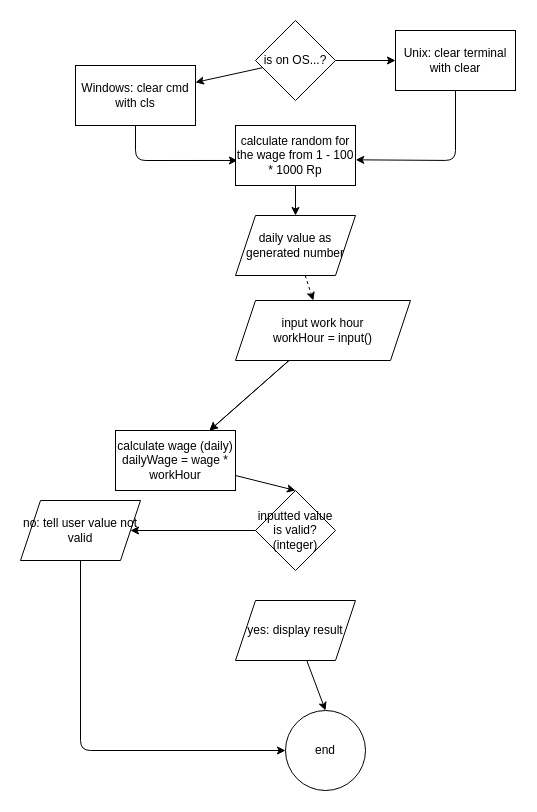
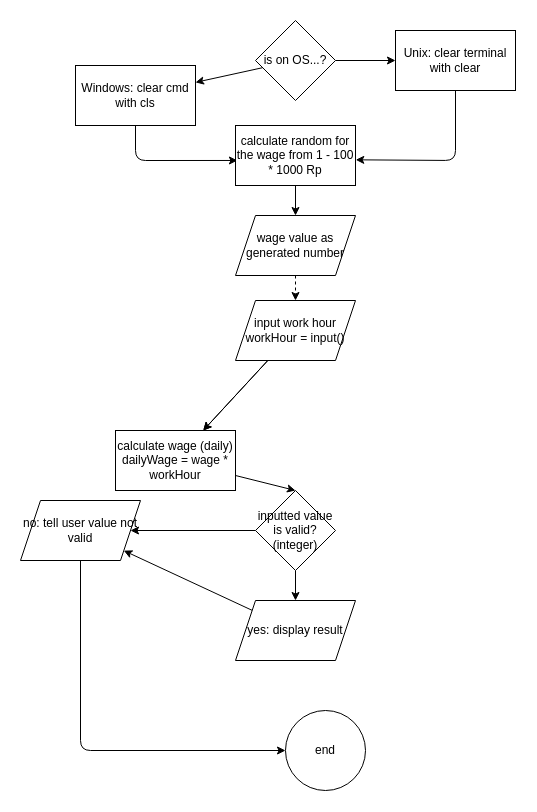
node "daily value as generated number": label "daily value as generated number" -> "wage value as generated number"
node "input work hour workHour = input()": size 175x60 -> 120x60
edge "inputted value is valid? (integer)" -> "yes: display result": added
edge "yes: display result" -> "end": now "yes: display result" -> "no: tell user value not valid"
